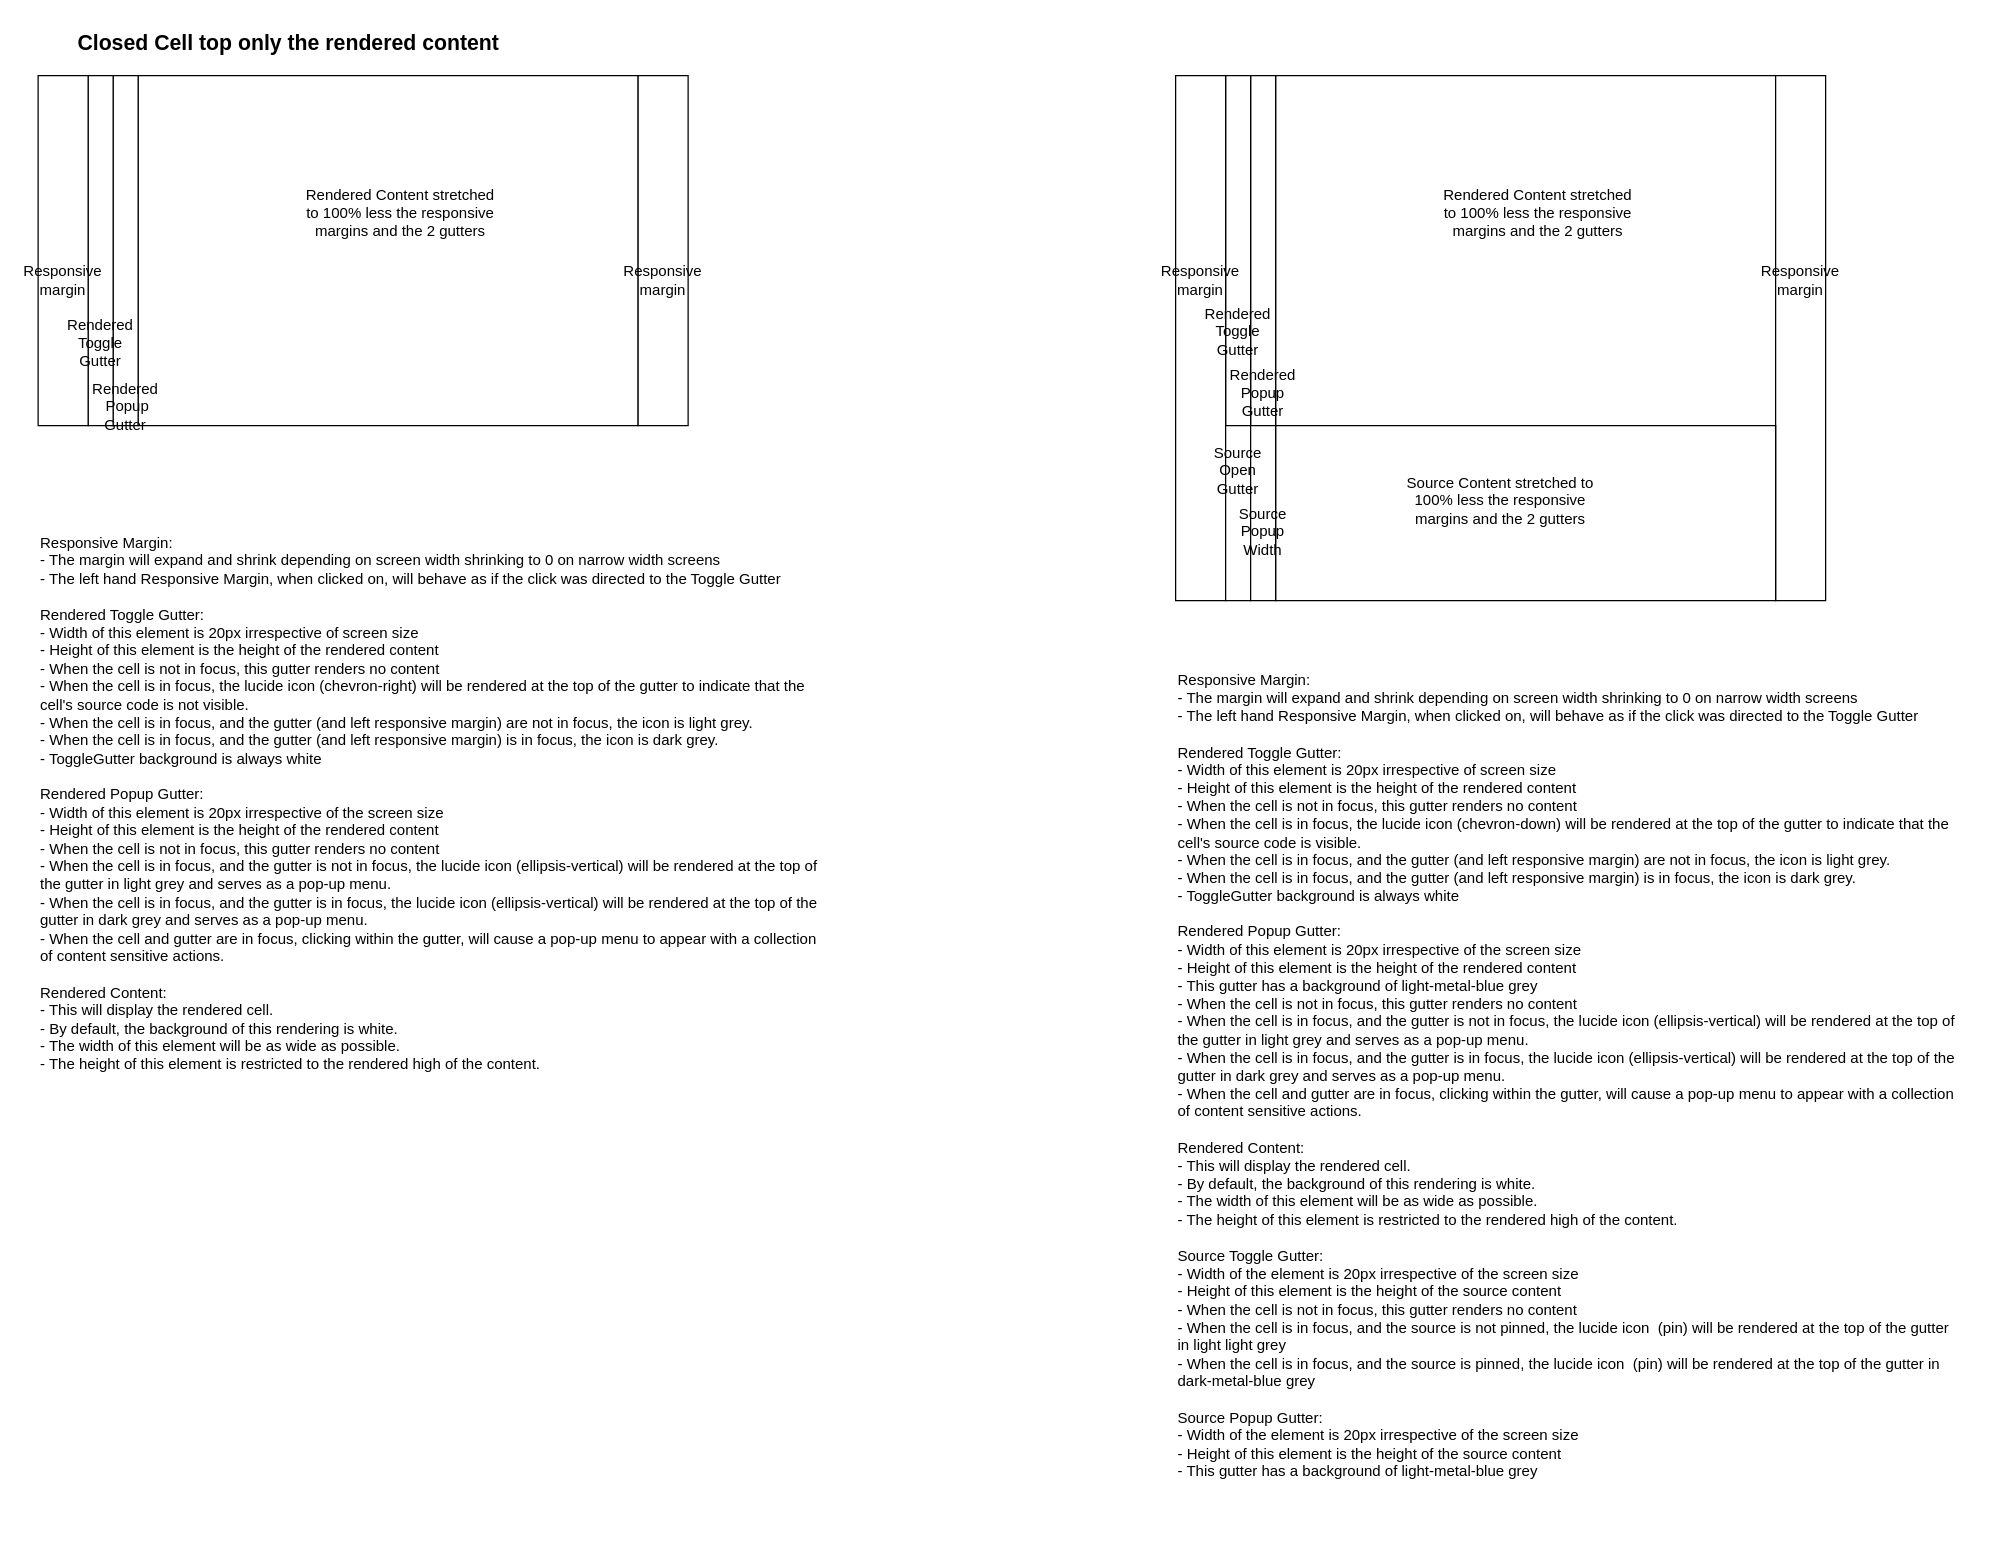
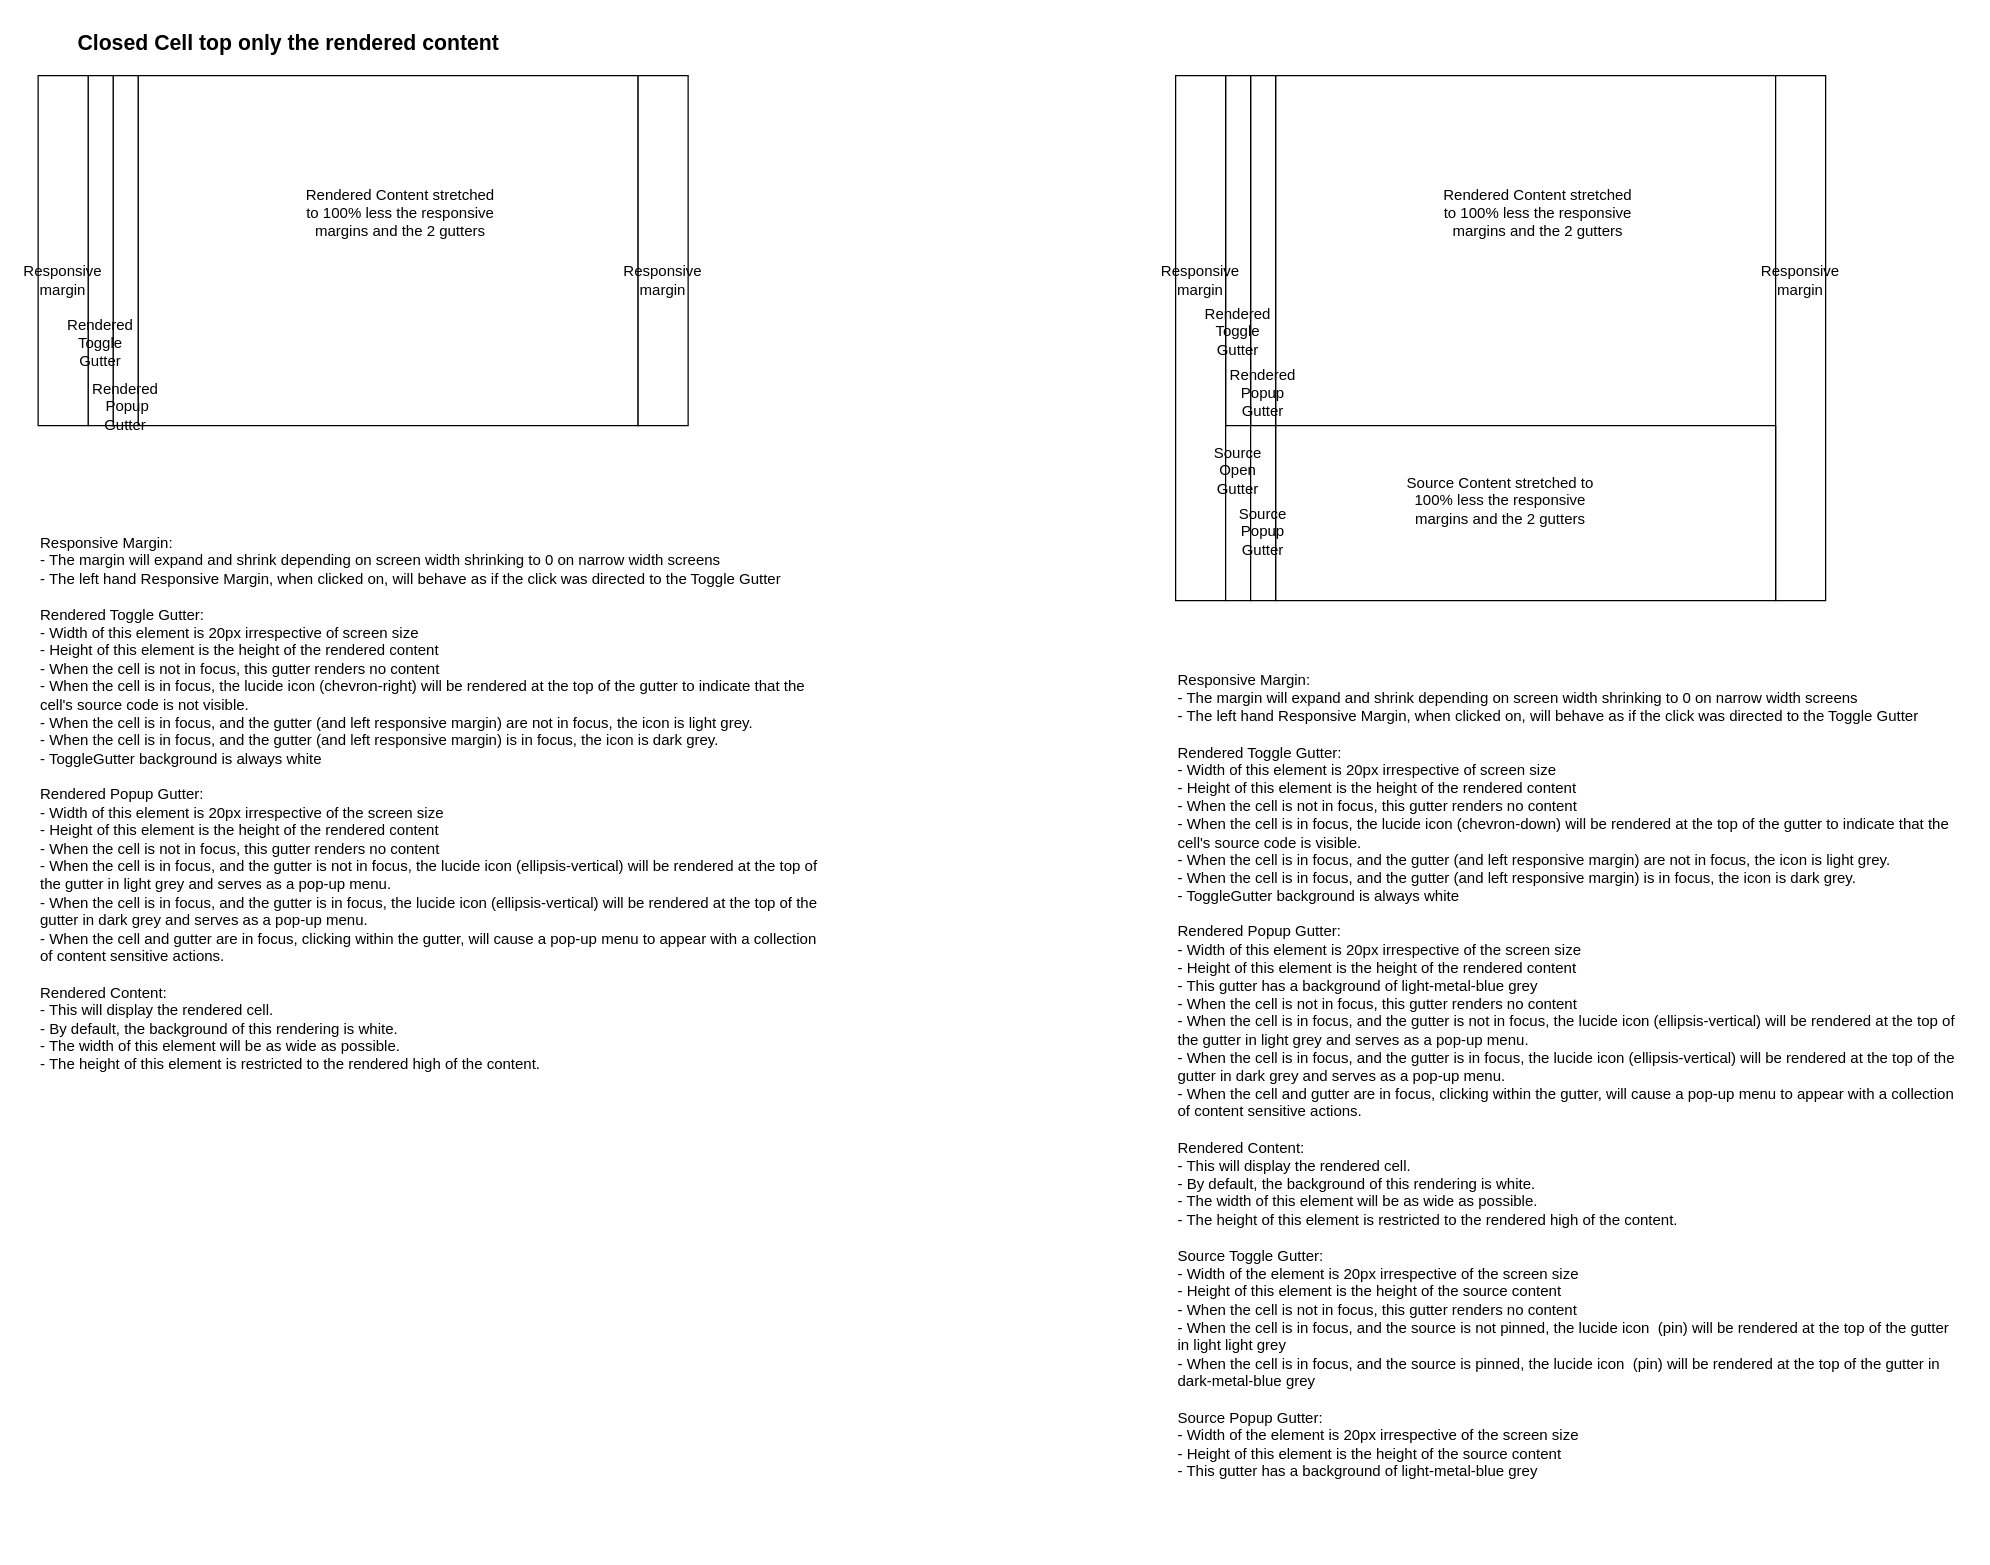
node "Source Popup Width": label "Source Popup Width" -> "Source Popup Gutter"
